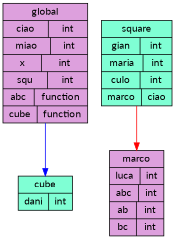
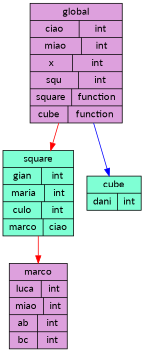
node "global": text "abc" -> "square"
edge "global" -> "square": added
node "marco": text "abc" -> "miao"
